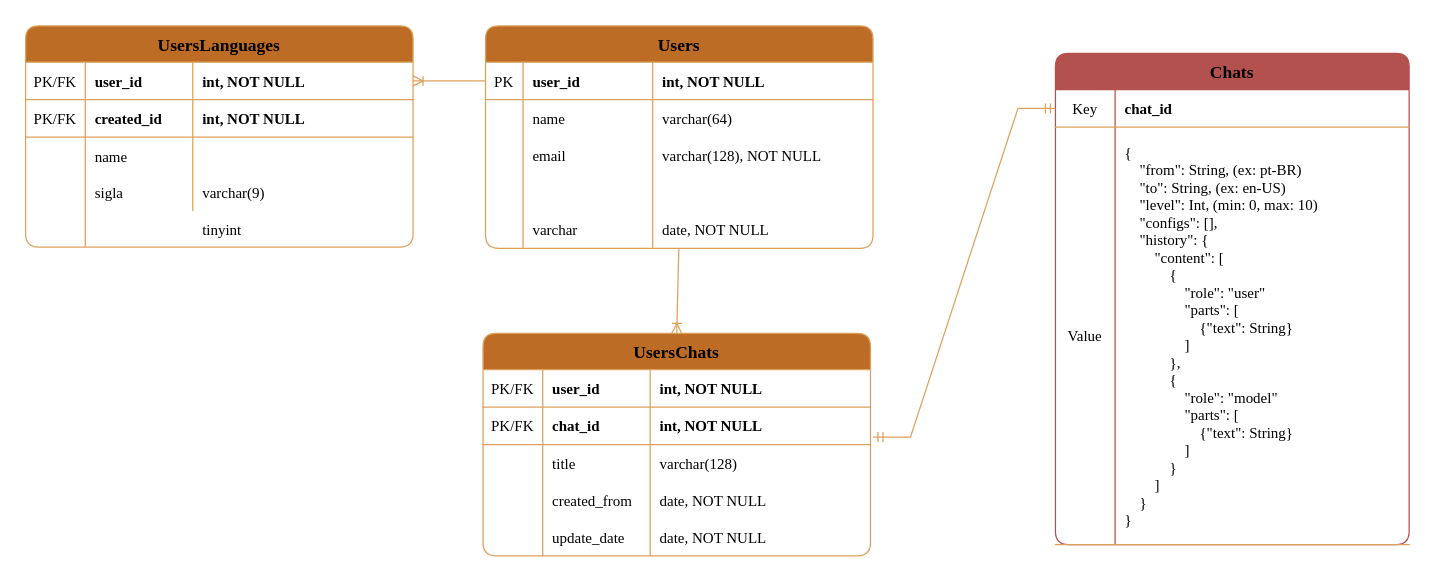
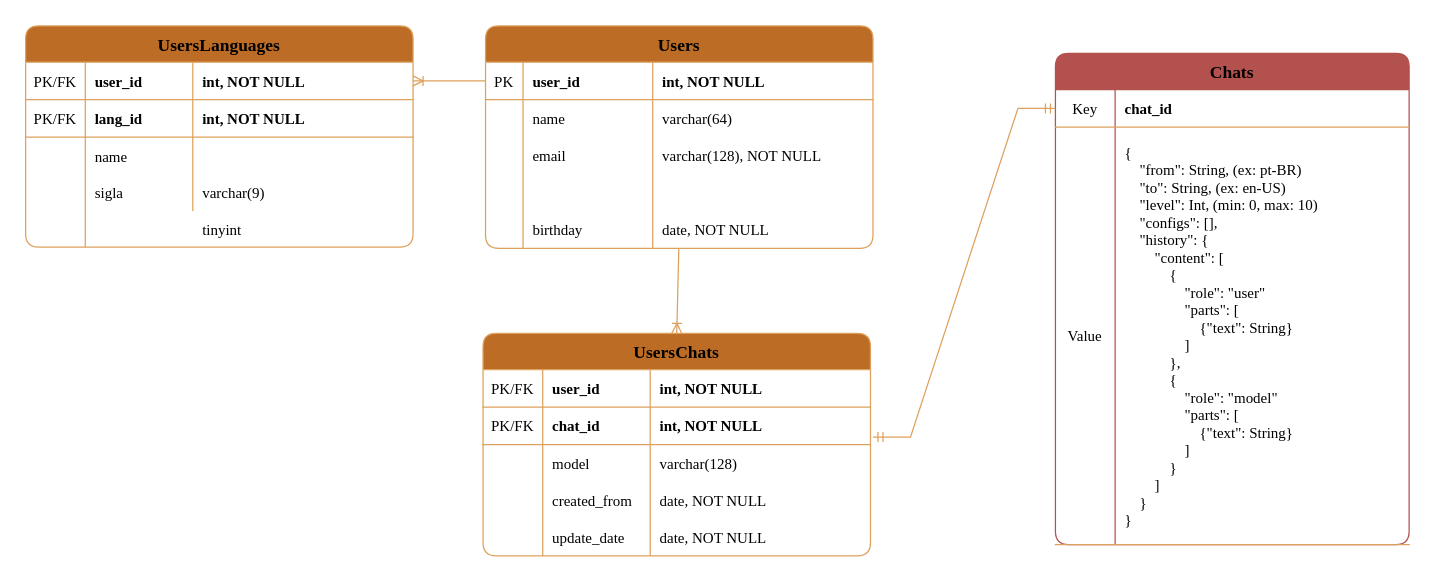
node "created_id": label "created_id" -> "lang_id"
node "varchar": label "varchar" -> "birthday"
node "title": label "title" -> "model"
